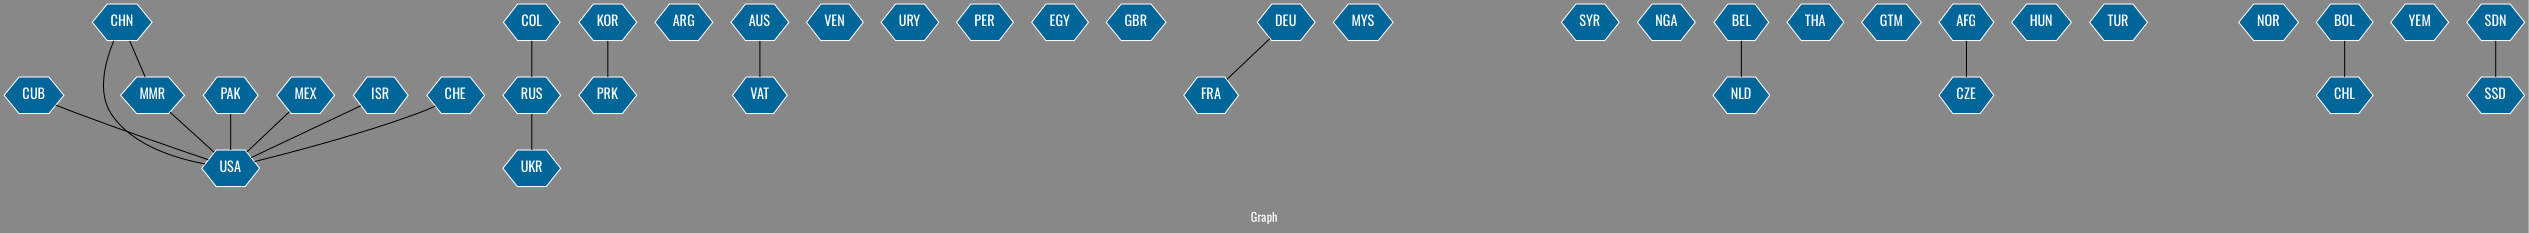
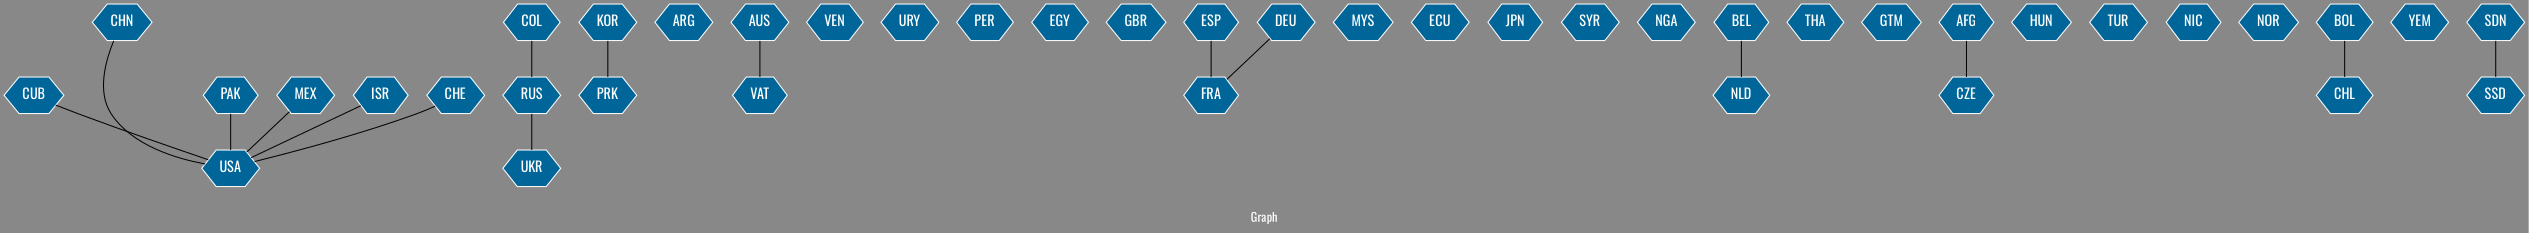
node "ESP": added
node "ECU": added
node "JPN": added
node "NIC": added
node "MMR": removed
